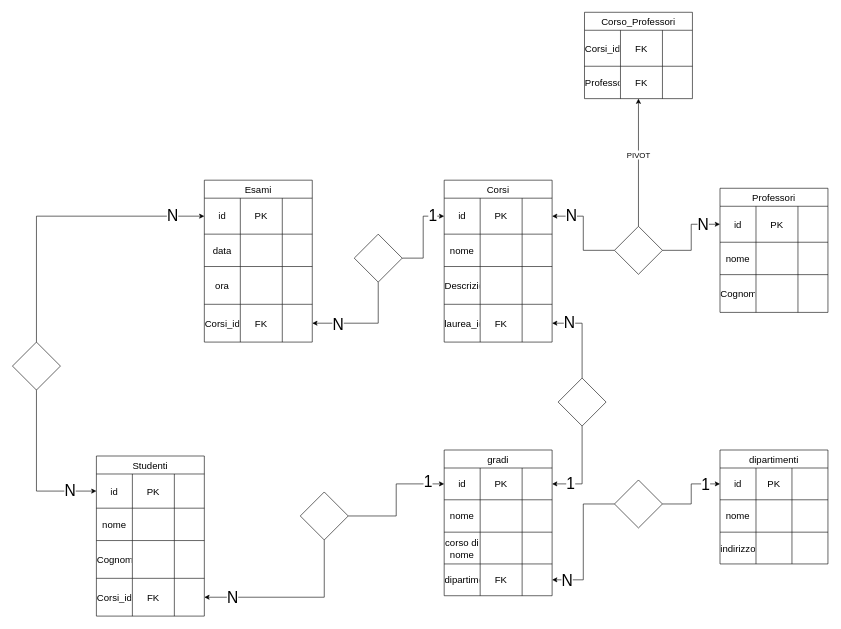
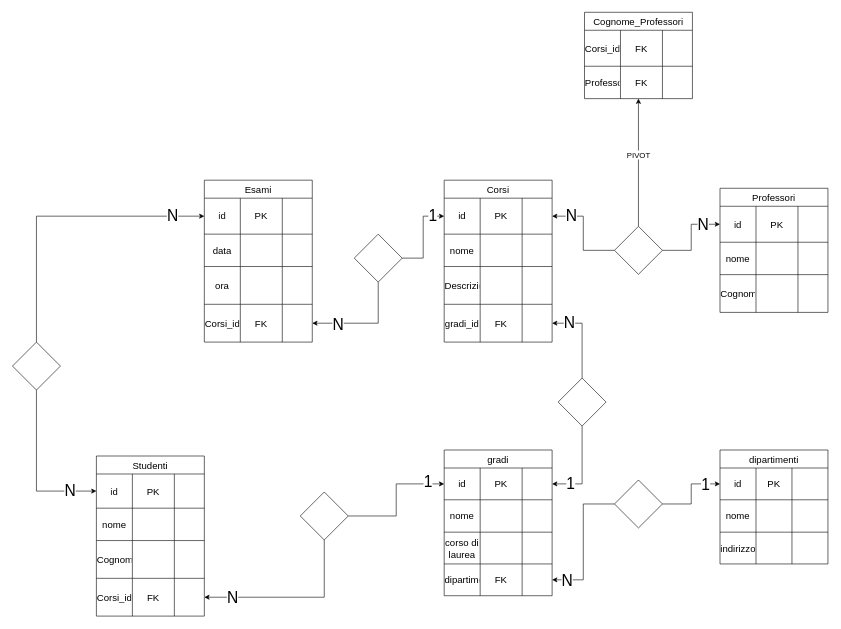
node "Corso_Professori": label "Corso_Professori" -> "Cognome_Professori"
node "laurea_id": label "laurea_id" -> "gradi_id"
node "corso di nome": label "corso di nome" -> "corso di laurea"
